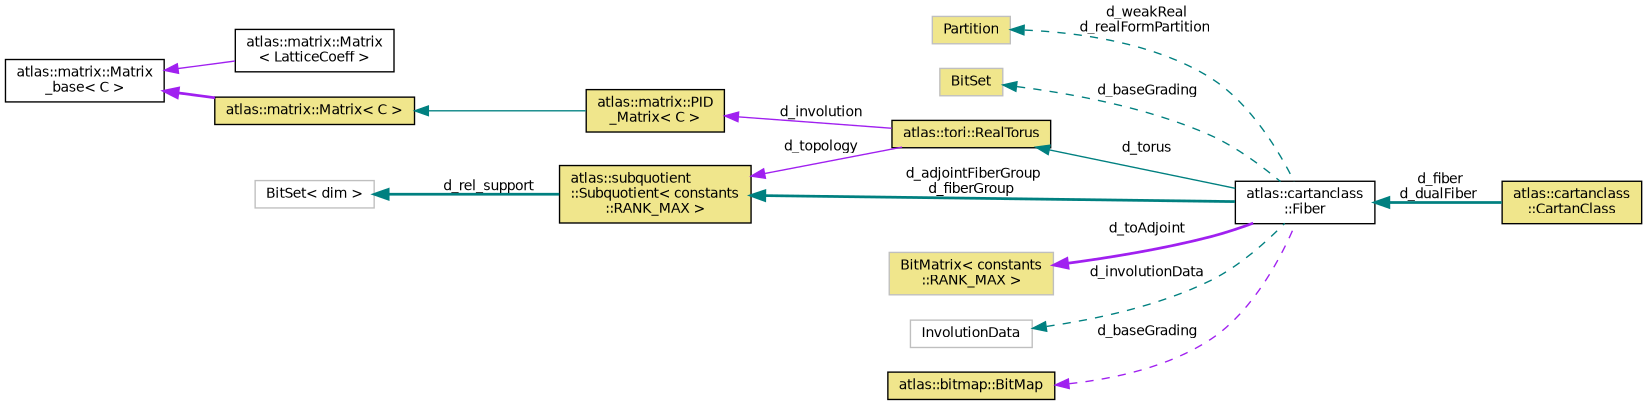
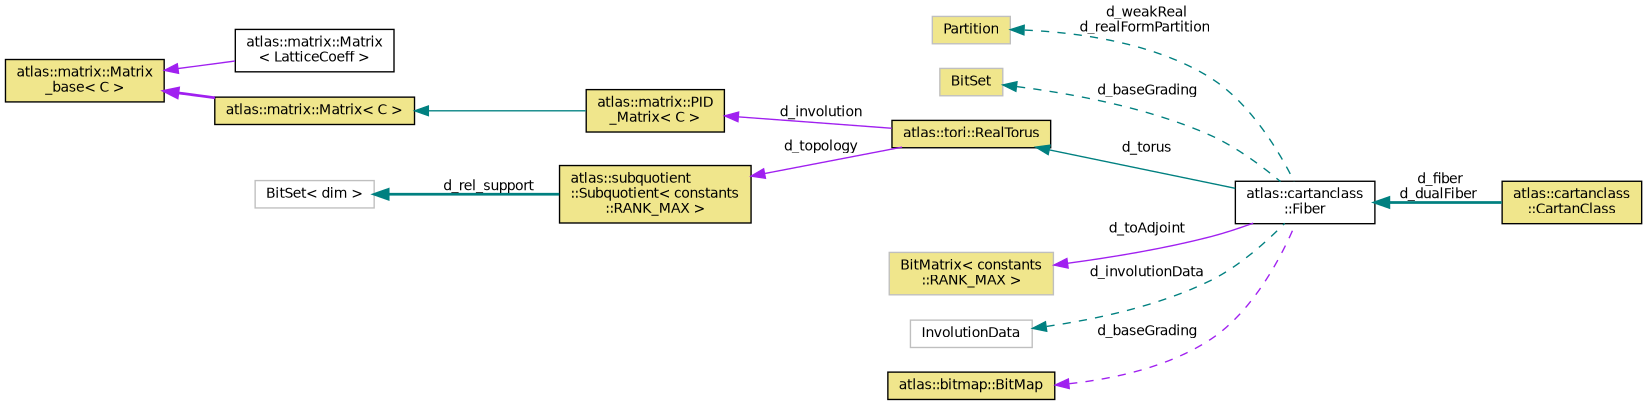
node "atlas::matrix::Matrix _base< C >": fillcolor white -> khaki
edge "atlas::cartanclass ::Fiber" -> "atlas::subquotient ::Subquotient< constants ::RANK_MAX >": removed, label "d_adjointFiberGroup d_fiberGroup"
edge "atlas::cartanclass ::Fiber" -> "BitMatrix< constants ::RANK_MAX >": style bold -> solid
